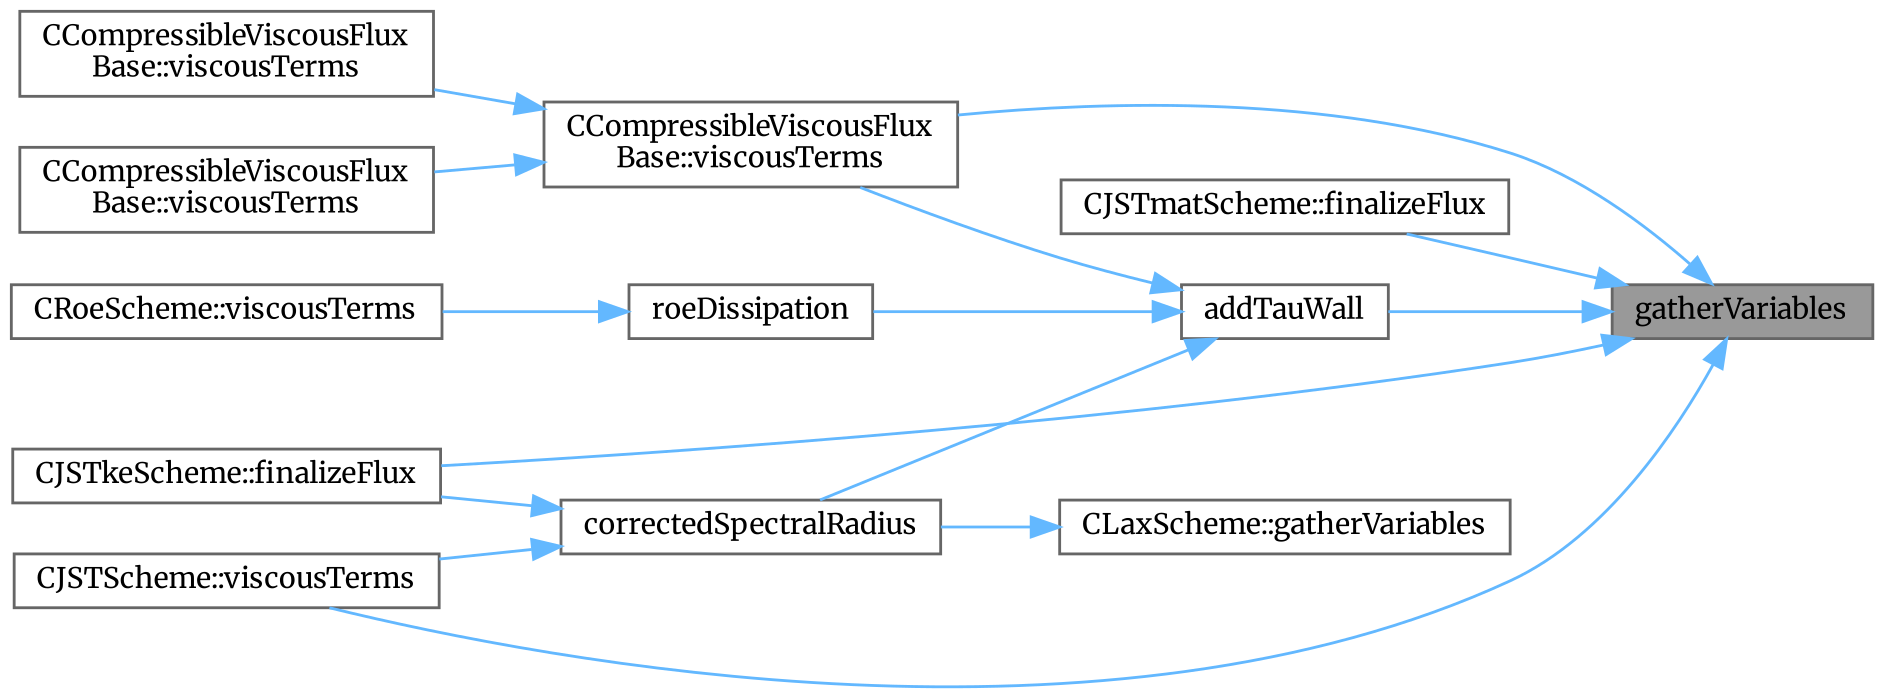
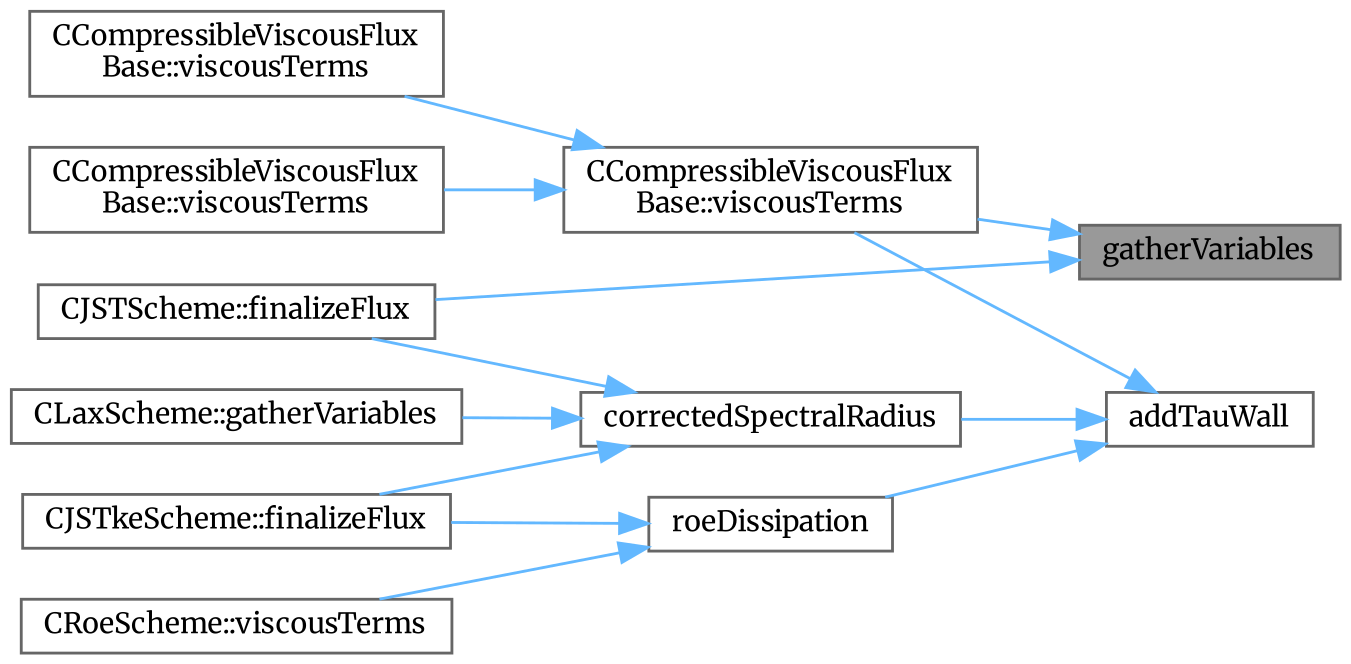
node "CJSTmatScheme::finalizeFlux": removed
edge "addTauWall" -> "gatherVariables": removed
edge "CJSTkeScheme::finalizeFlux" -> "gatherVariables": now "CJSTkeScheme::finalizeFlux" -> "roeDissipation"
edge "correctedSpectralRadius" -> "CLaxScheme::gatherVariables": reversed
node "CJSTScheme::viscousTerms": label "CJSTScheme::viscousTerms" -> "CJSTScheme::finalizeFlux"
